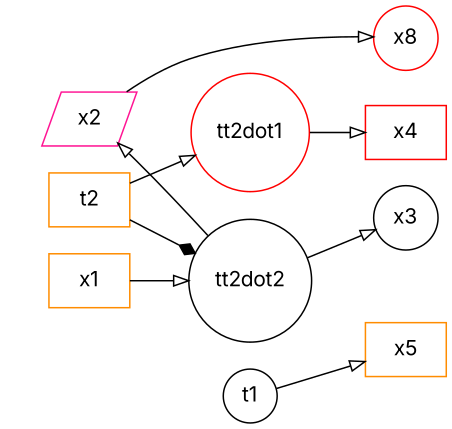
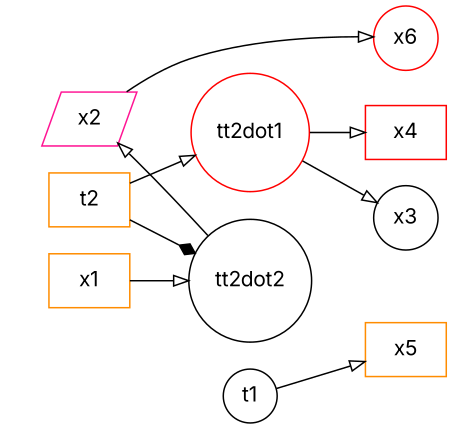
node "x8": label "x8" -> "x6"
edge "tt2dot2" -> "x3": now "tt2dot1" -> "x3"
